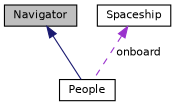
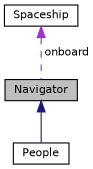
edge "People" -> "Spaceship": now "Navigator" -> "Spaceship"
